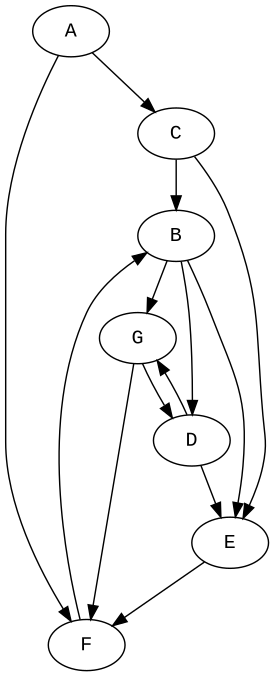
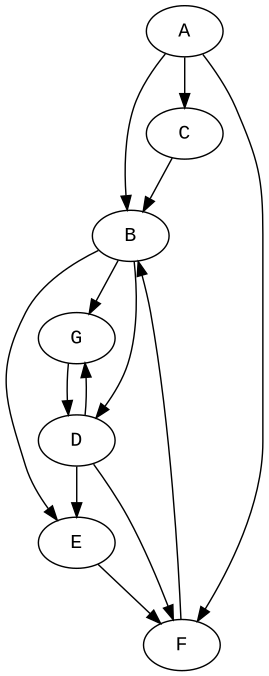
edge "A" -> "B": added
edge "C" -> "E": removed
edge "G" -> "F": now "D" -> "F"
